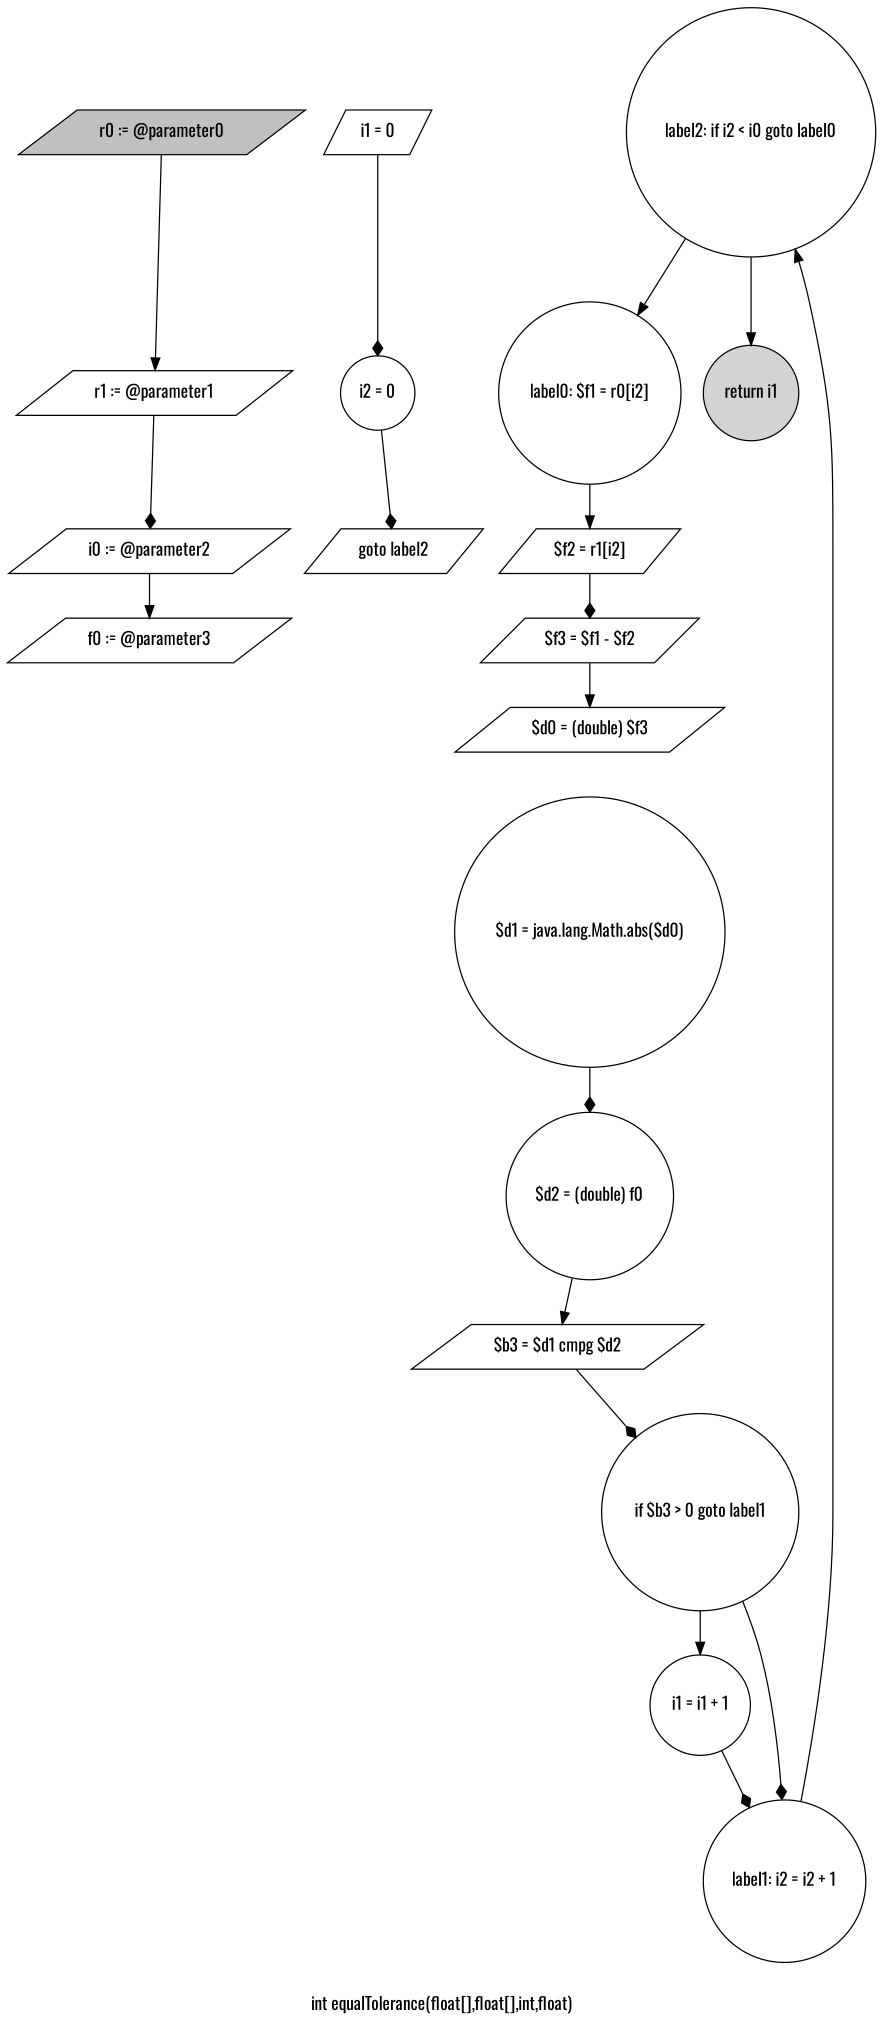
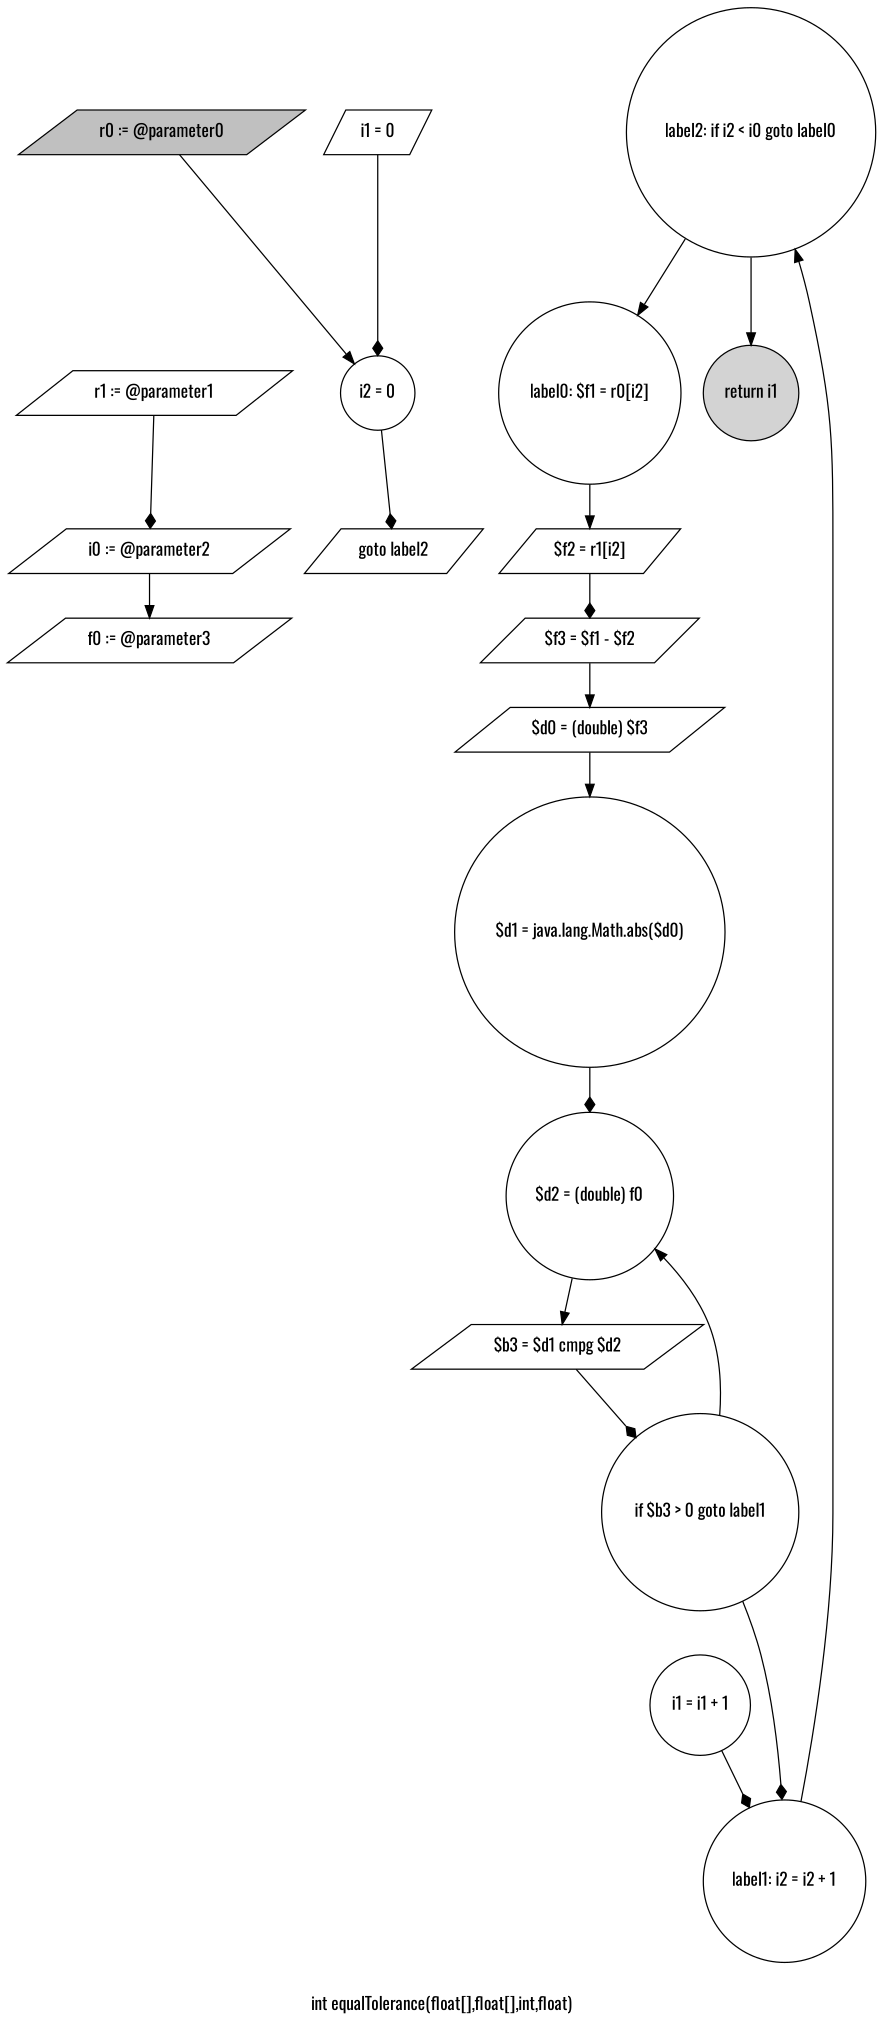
edge "r0 := @parameter0" -> "r1 := @parameter1": now "r0 := @parameter0" -> "i2 = 0"
edge "$d0 = (double) $f3" -> "$d1 = java.lang.Math.abs($d0)": added
edge "if $b3 > 0 goto label1" -> "i1 = i1 + 1": now "if $b3 > 0 goto label1" -> "$d2 = (double) f0"
